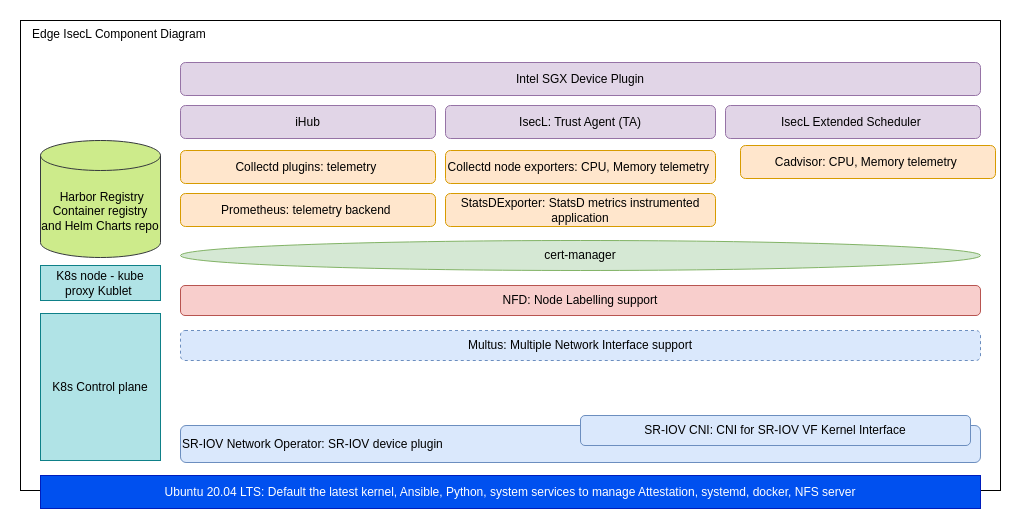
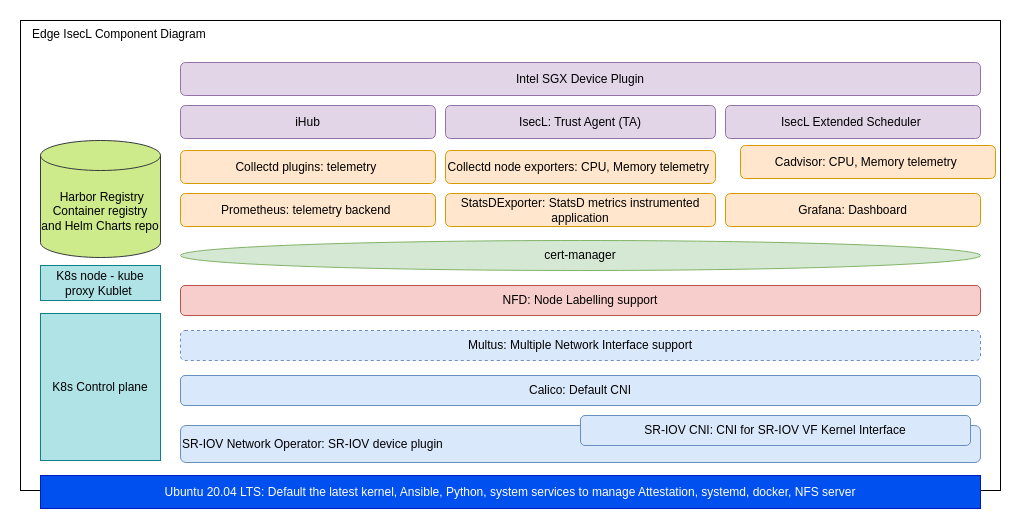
node "Grafana: Dashboard": added
node "Calico: Default CNI": added
